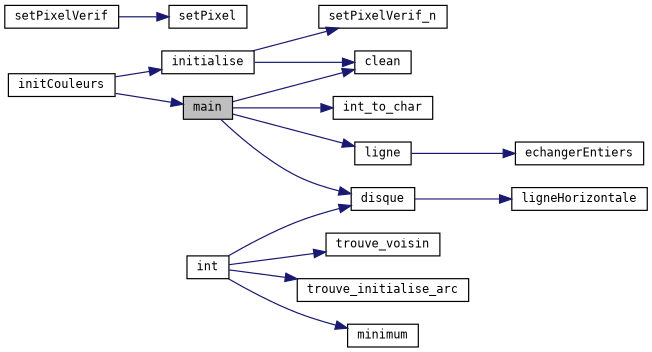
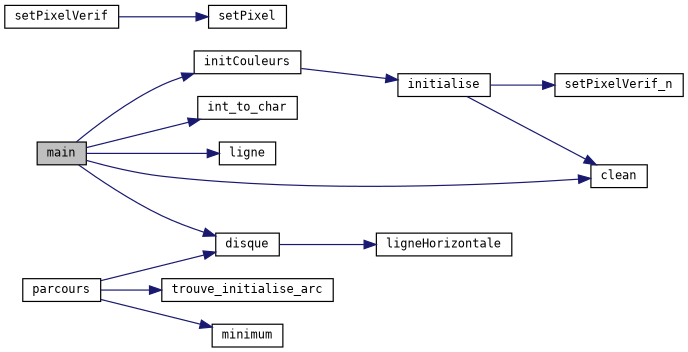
edge "initCouleurs" -> "main": reversed
node "echangerEntiers": removed
node "trouve_voisin": removed
node "int": label "int" -> "parcours"
